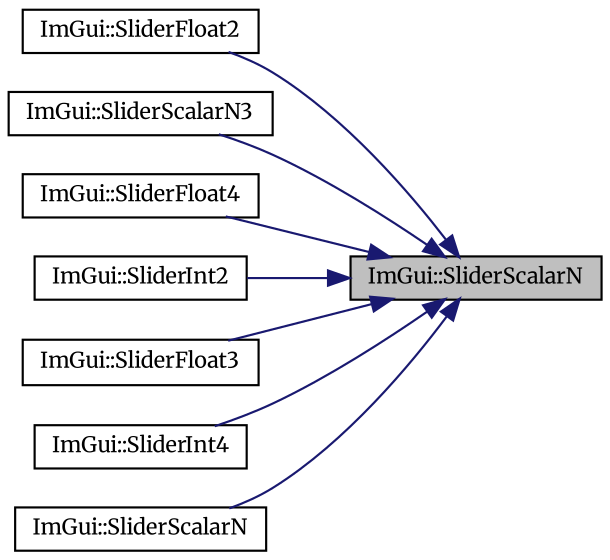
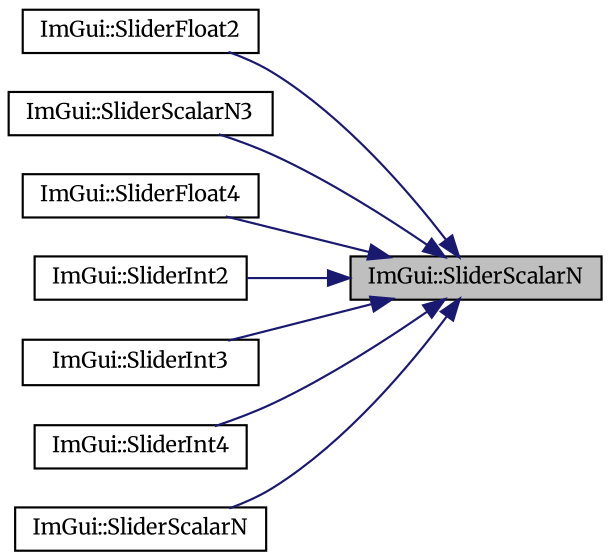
node "ImGui::SliderFloat3": label "ImGui::SliderFloat3" -> "ImGui::SliderInt3"
